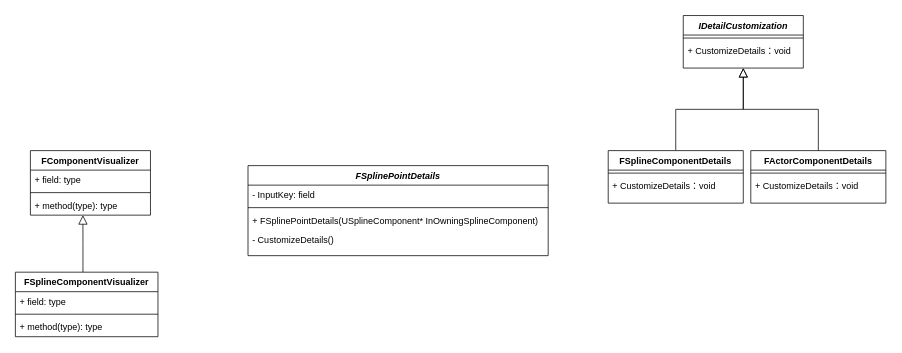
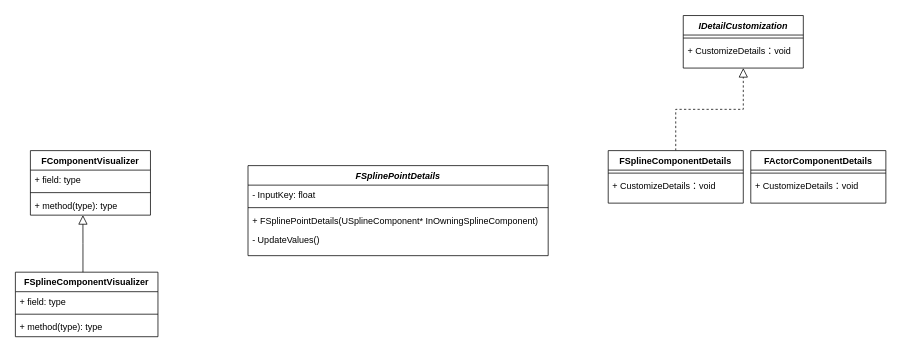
edge "FSplineComponentDetails" -> "IDetailCustomization": style solid -> dashed
edge "FActorComponentDetails" -> "IDetailCustomization": removed
node "- InputKey: field": label "- InputKey: field" -> "- InputKey: float"
node "- CustomizeDetails()": label "- CustomizeDetails()" -> "- UpdateValues()"
